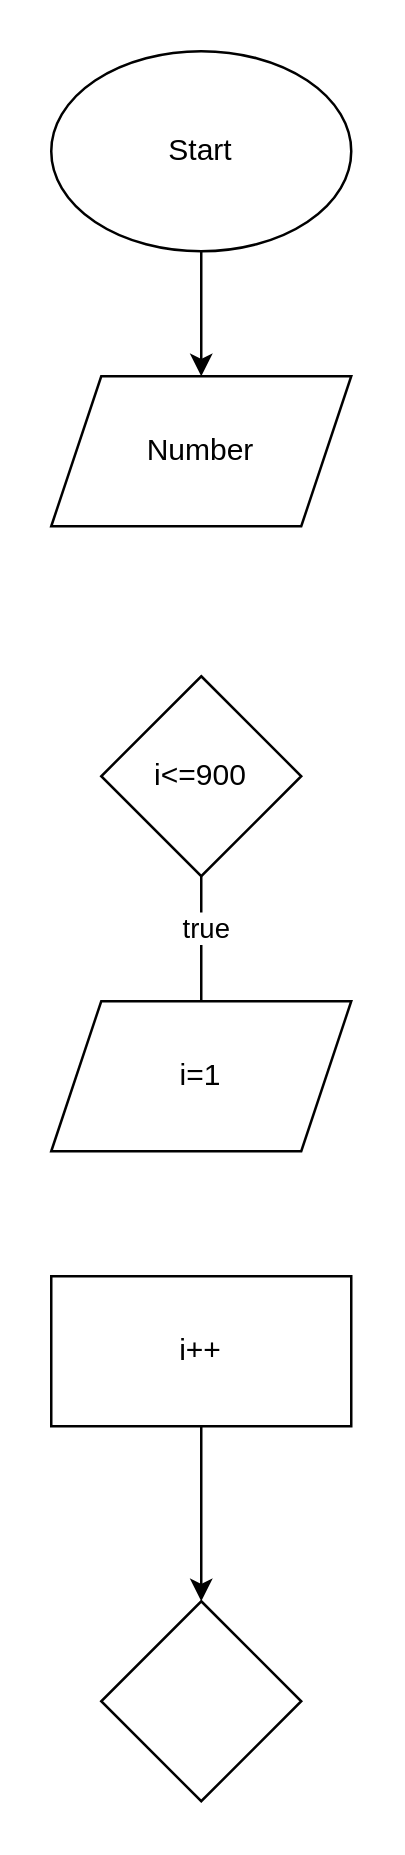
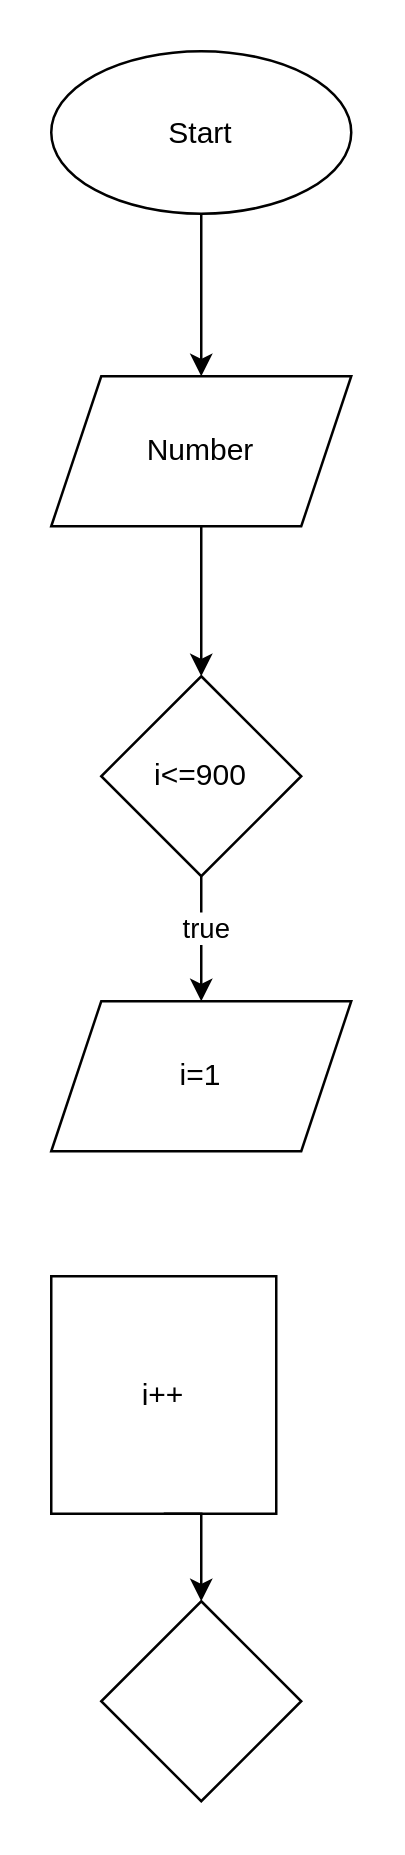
node "Start": size 300x200 -> 300x163
edge "Number" -> "i<=900": added
edge "i<=900" -- "i=1": arrowhead none -> classic
node "i++": size 300x150 -> 225x238
